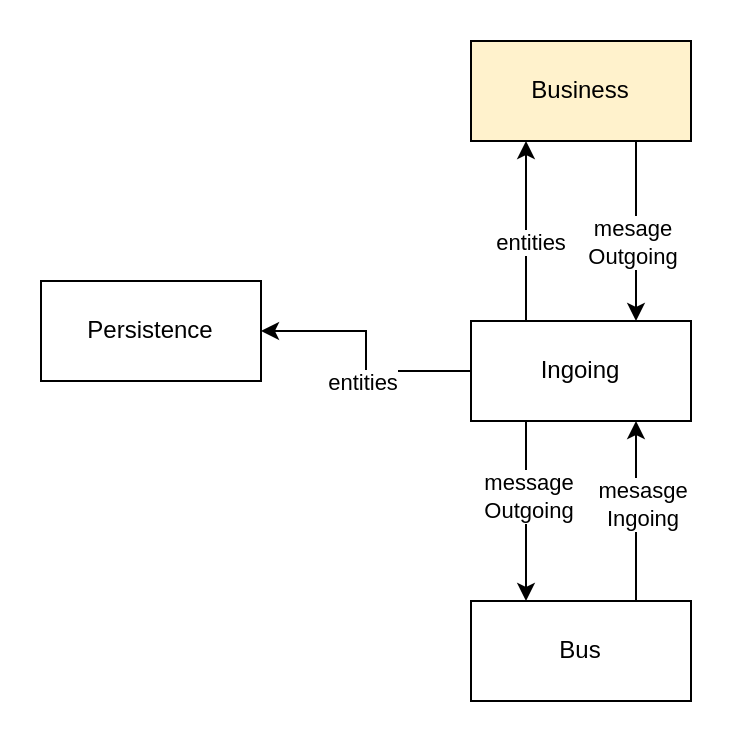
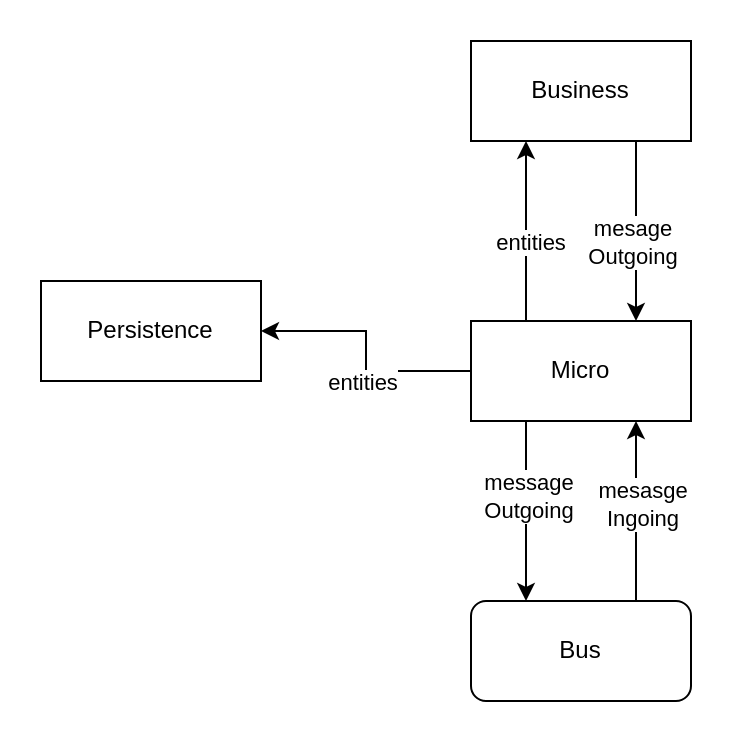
node "Business": fillcolor #fff2cc -> #ffffff
node "Ingoing": label "Ingoing" -> "Micro"
node "Bus": shape rectangle -> rounded rectangle
